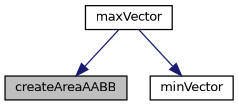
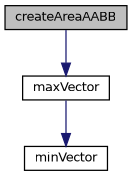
edge "maxVector" -> "createAreaAABB": reversed
